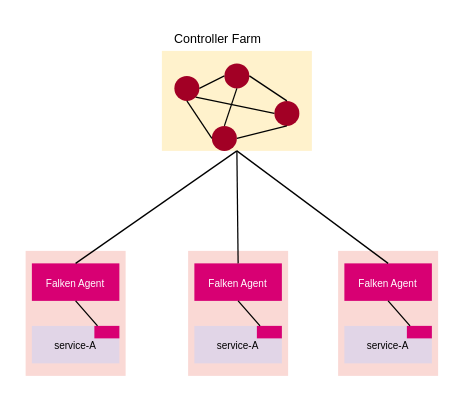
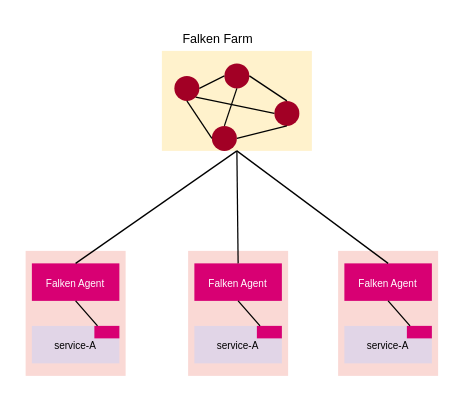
node "Controller Farm": label "Controller Farm" -> "Falken Farm"
